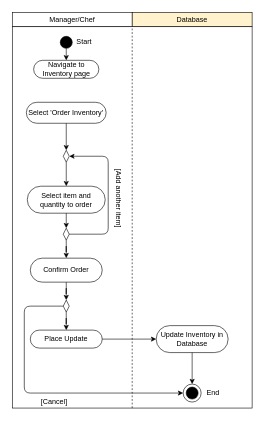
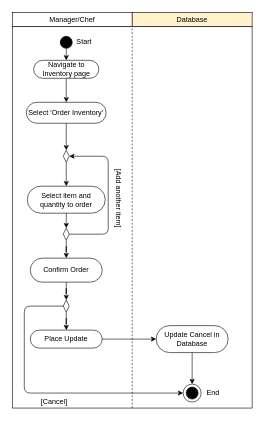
edge "Navigate to Inventory page" -> "Select 'Order Inventory'": added
node "Update Inventory in Database": label "Update Inventory in Database" -> "Update Cancel in Database"
